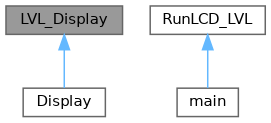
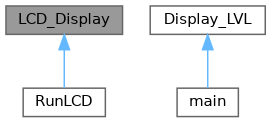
node "LVL_Display": label "LVL_Display" -> "LCD_Display"
node "RunLCD_LVL": label "RunLCD_LVL" -> "Display_LVL"
node "Display": label "Display" -> "RunLCD"
